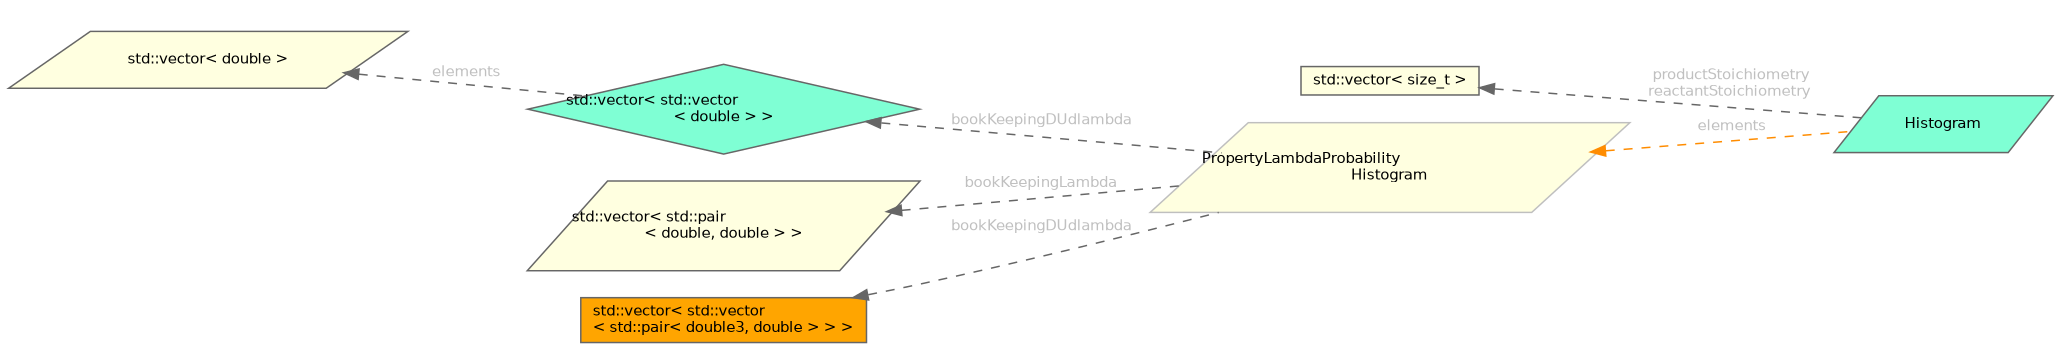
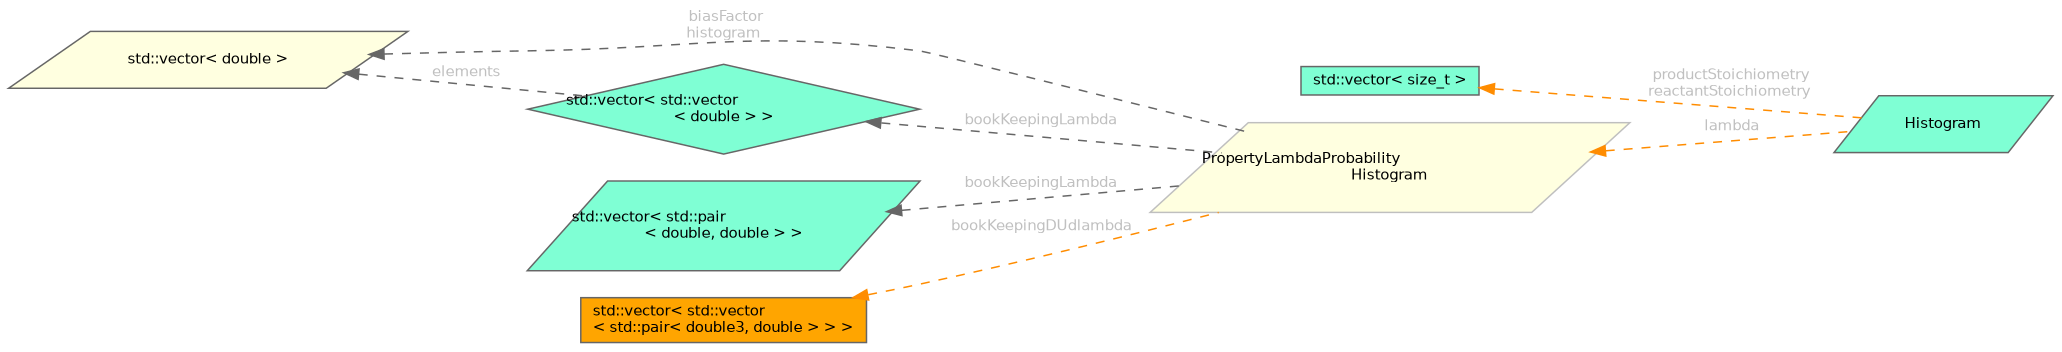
edge "PropertyLambdaProbability Histogram" -> "std::vector< double >": added, label "biasFactor histogram"
node "std::vector< size_t >": fillcolor lightyellow -> aquamarine
edge "Histogram" -> "std::vector< size_t >": color gray40 -> darkorange
edge "PropertyLambdaProbability Histogram" -> "std::vector< std::vector < double > >": label " bookKeepingDUdlambda" -> " bookKeepingLambda"
edge "Histogram" -> "PropertyLambdaProbability Histogram": label " elements" -> " lambda"
node "std::vector< std::pair < double, double > >": fillcolor lightyellow -> aquamarine
edge "PropertyLambdaProbability Histogram" -> "std::vector< std::vector < std::pair< double3, double > > >": color gray40 -> darkorange
